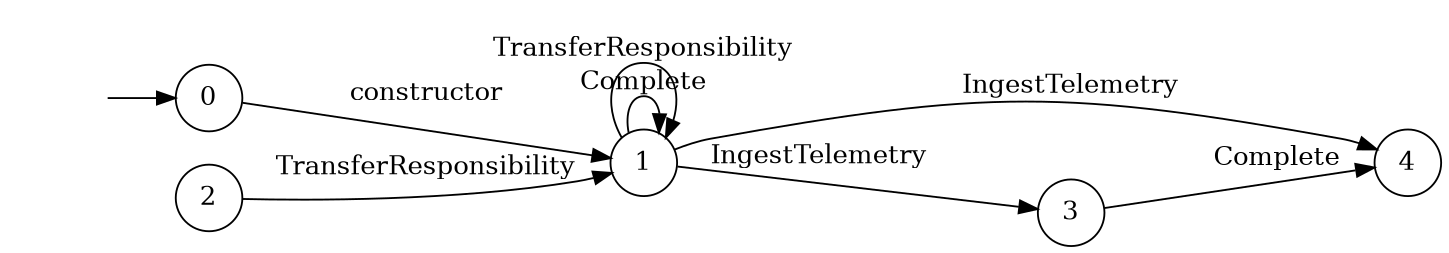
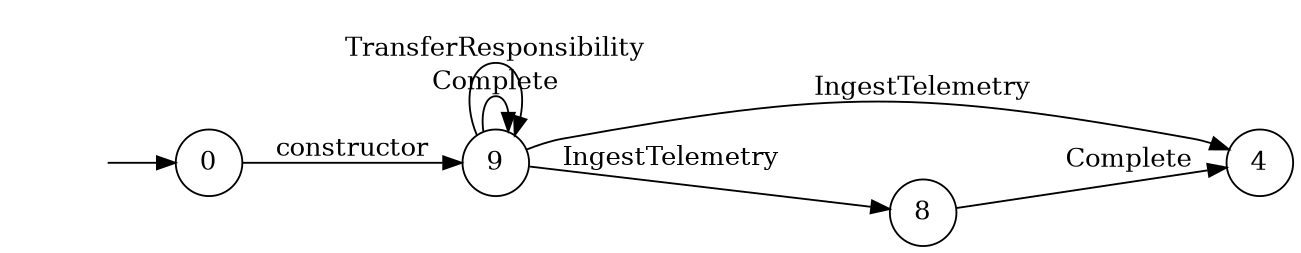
node "1": label "1" -> "9"
node "2": removed
node "3": label "3" -> "8"
